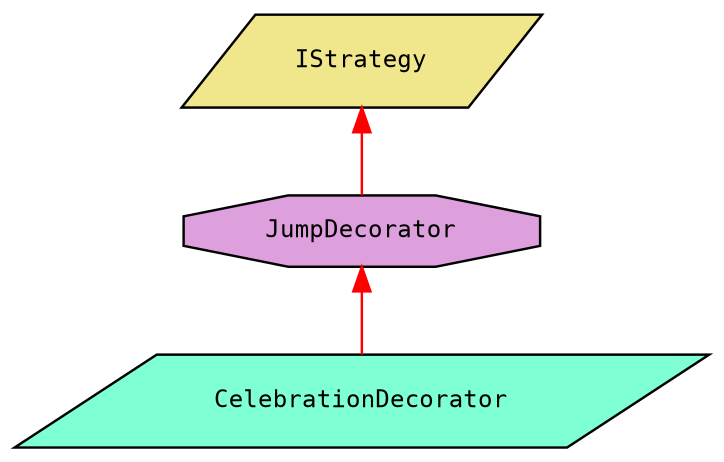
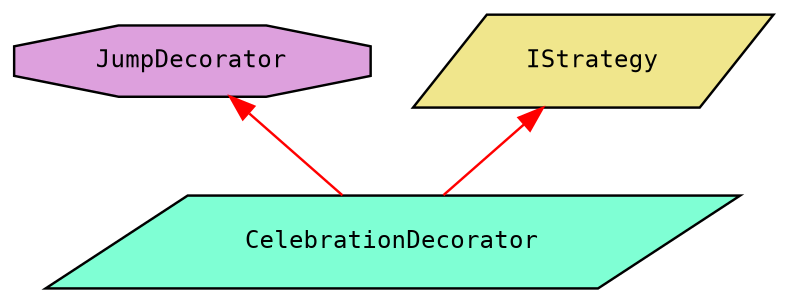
edge "JumpDecorator" -> "IStrategy": now "CelebrationDecorator" -> "IStrategy"
